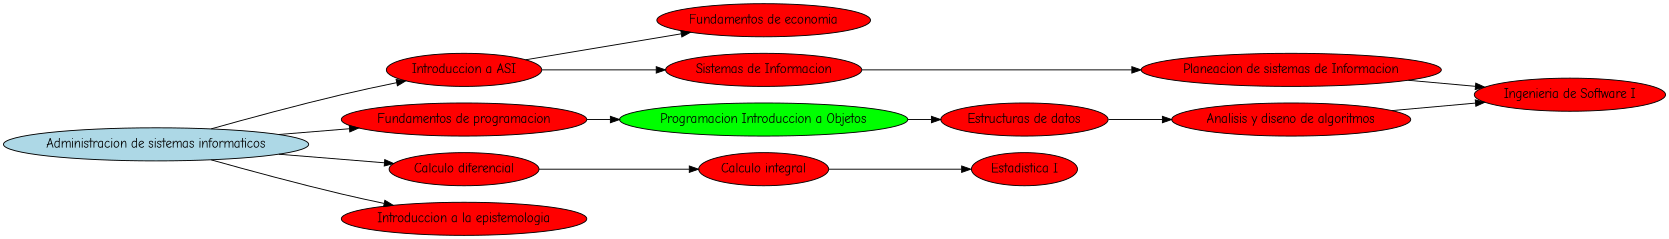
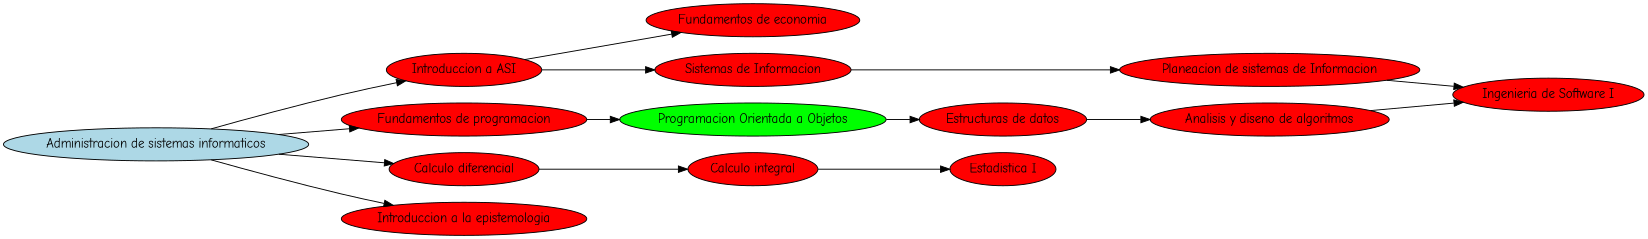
node "Programacion Introduccion a Objetos": label "Programacion Introduccion a Objetos" -> "Programacion Orientada a Objetos"
